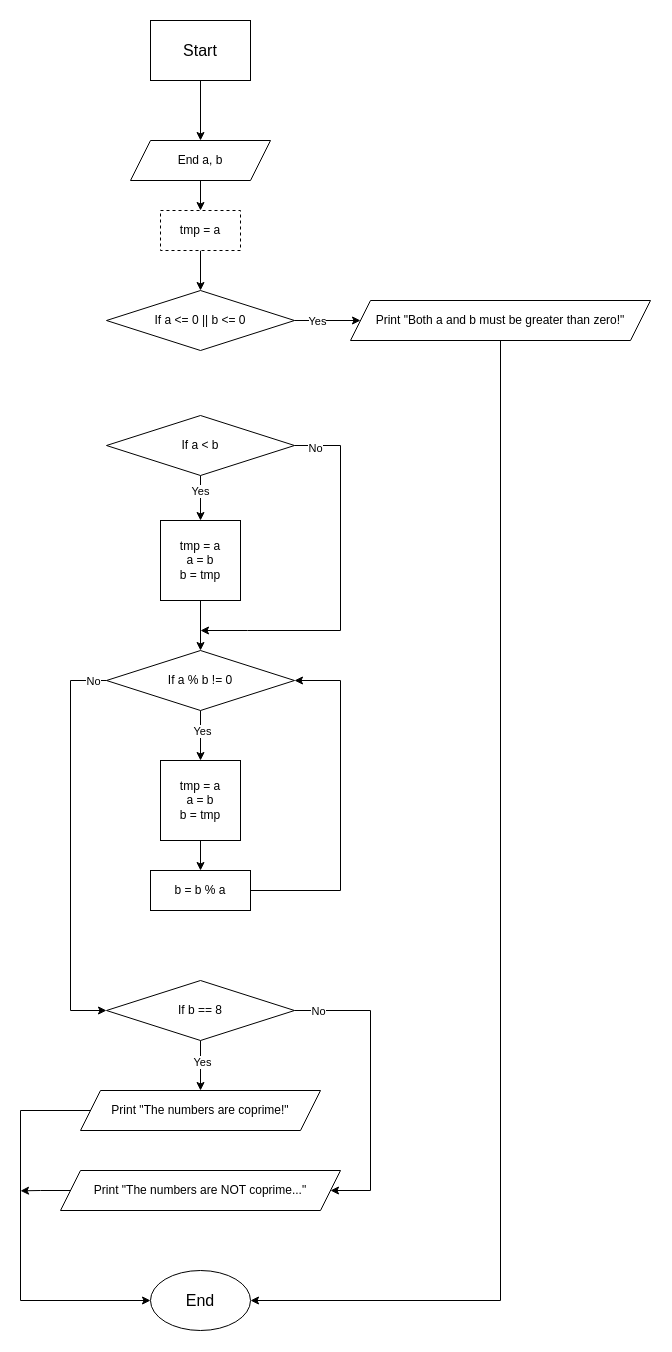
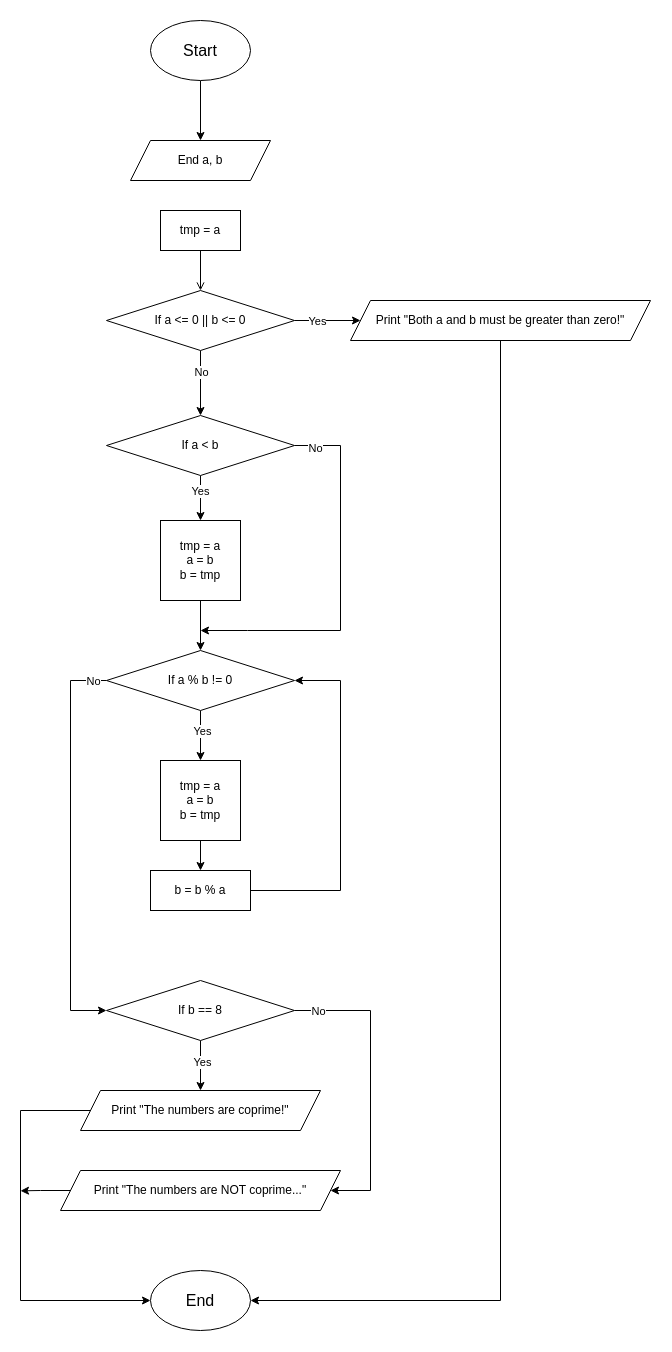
node "Start": shape rectangle -> ellipse
edge "End a, b" -> "tmp = a": removed
node "tmp = a": style dashed -> solid
edge "tmp = a" -> "If a <= 0 || b <= 0": arrowhead classic -> open
edge "If a <= 0 || b <= 0" -> "If a < b": added, label "No"
